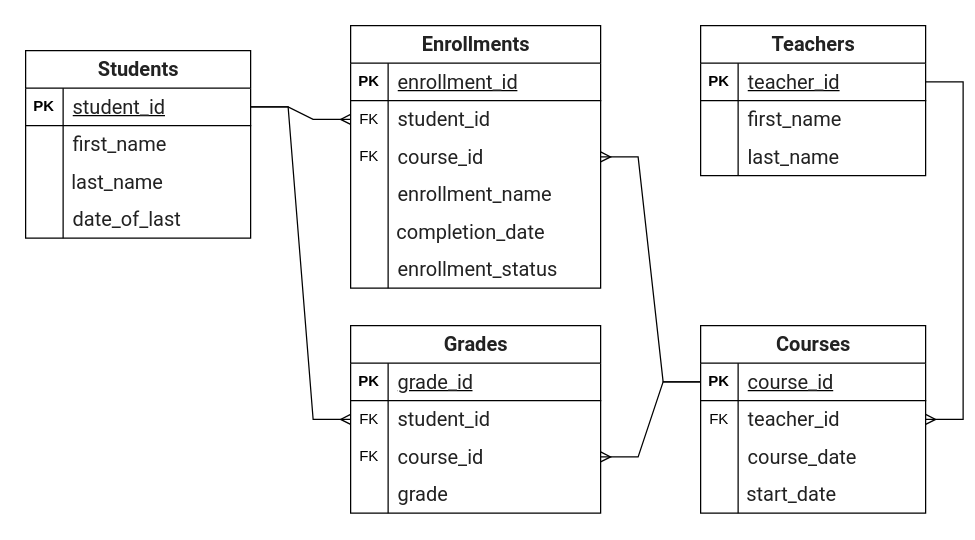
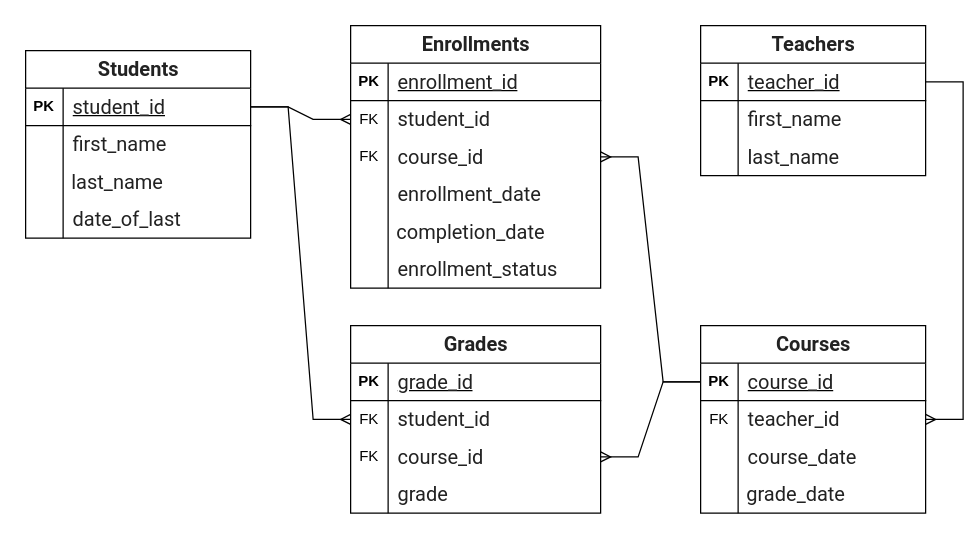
node "enrollment_name": label "enrollment_name" -> "enrollment_date"
node "start_date": label "start_date" -> "grade_date"
